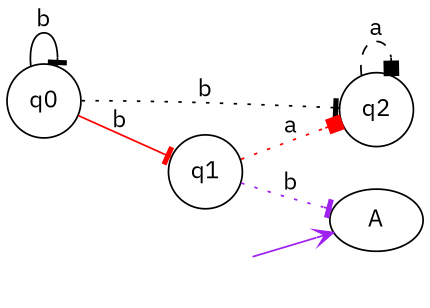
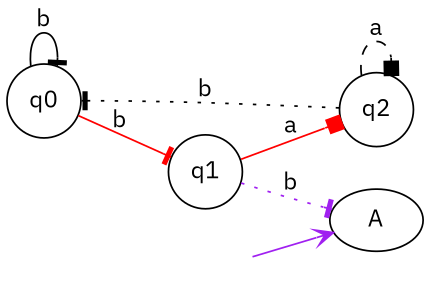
edge "q0" -> "q2": reversed
edge "q1" -> "q2": style dotted -> solid
